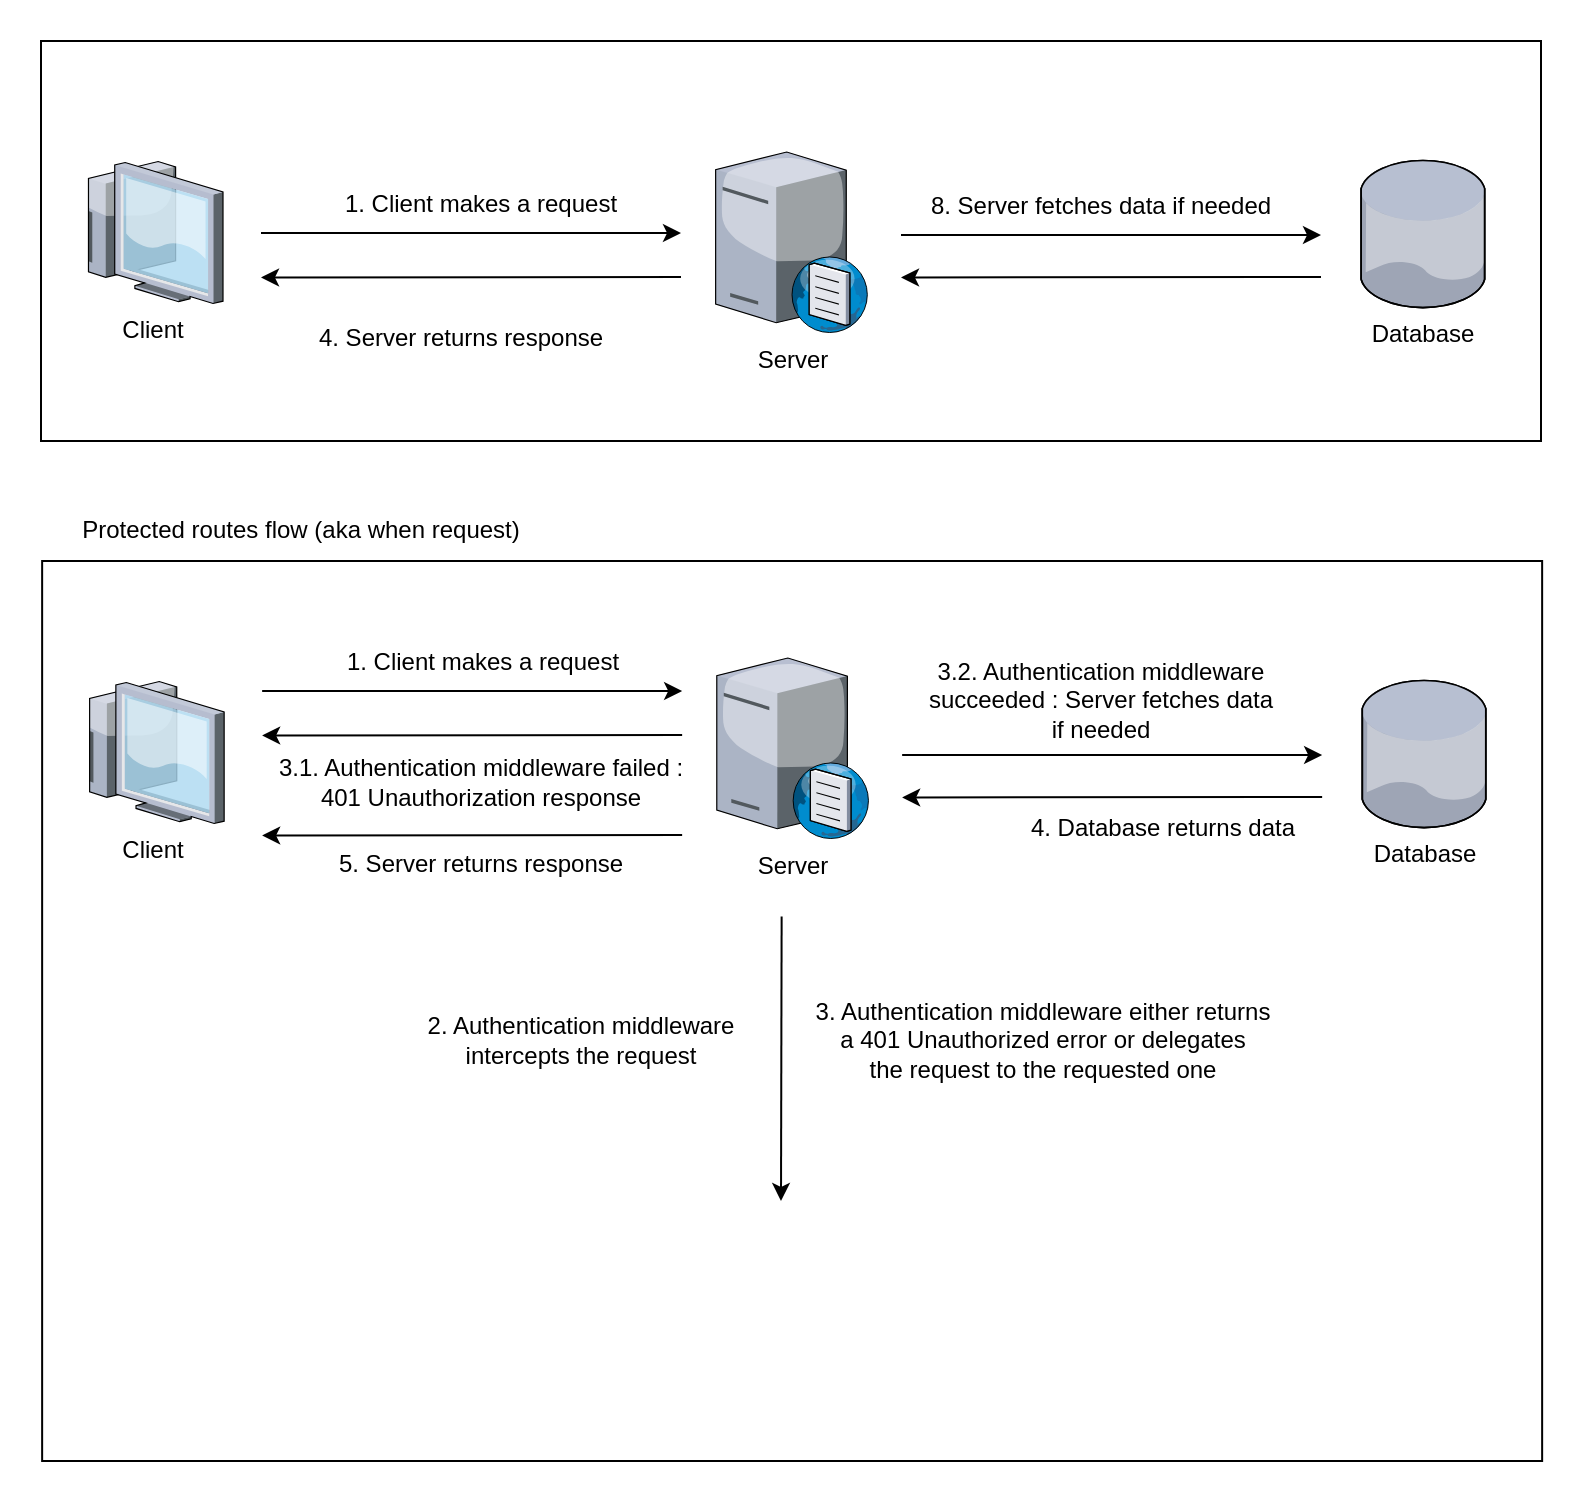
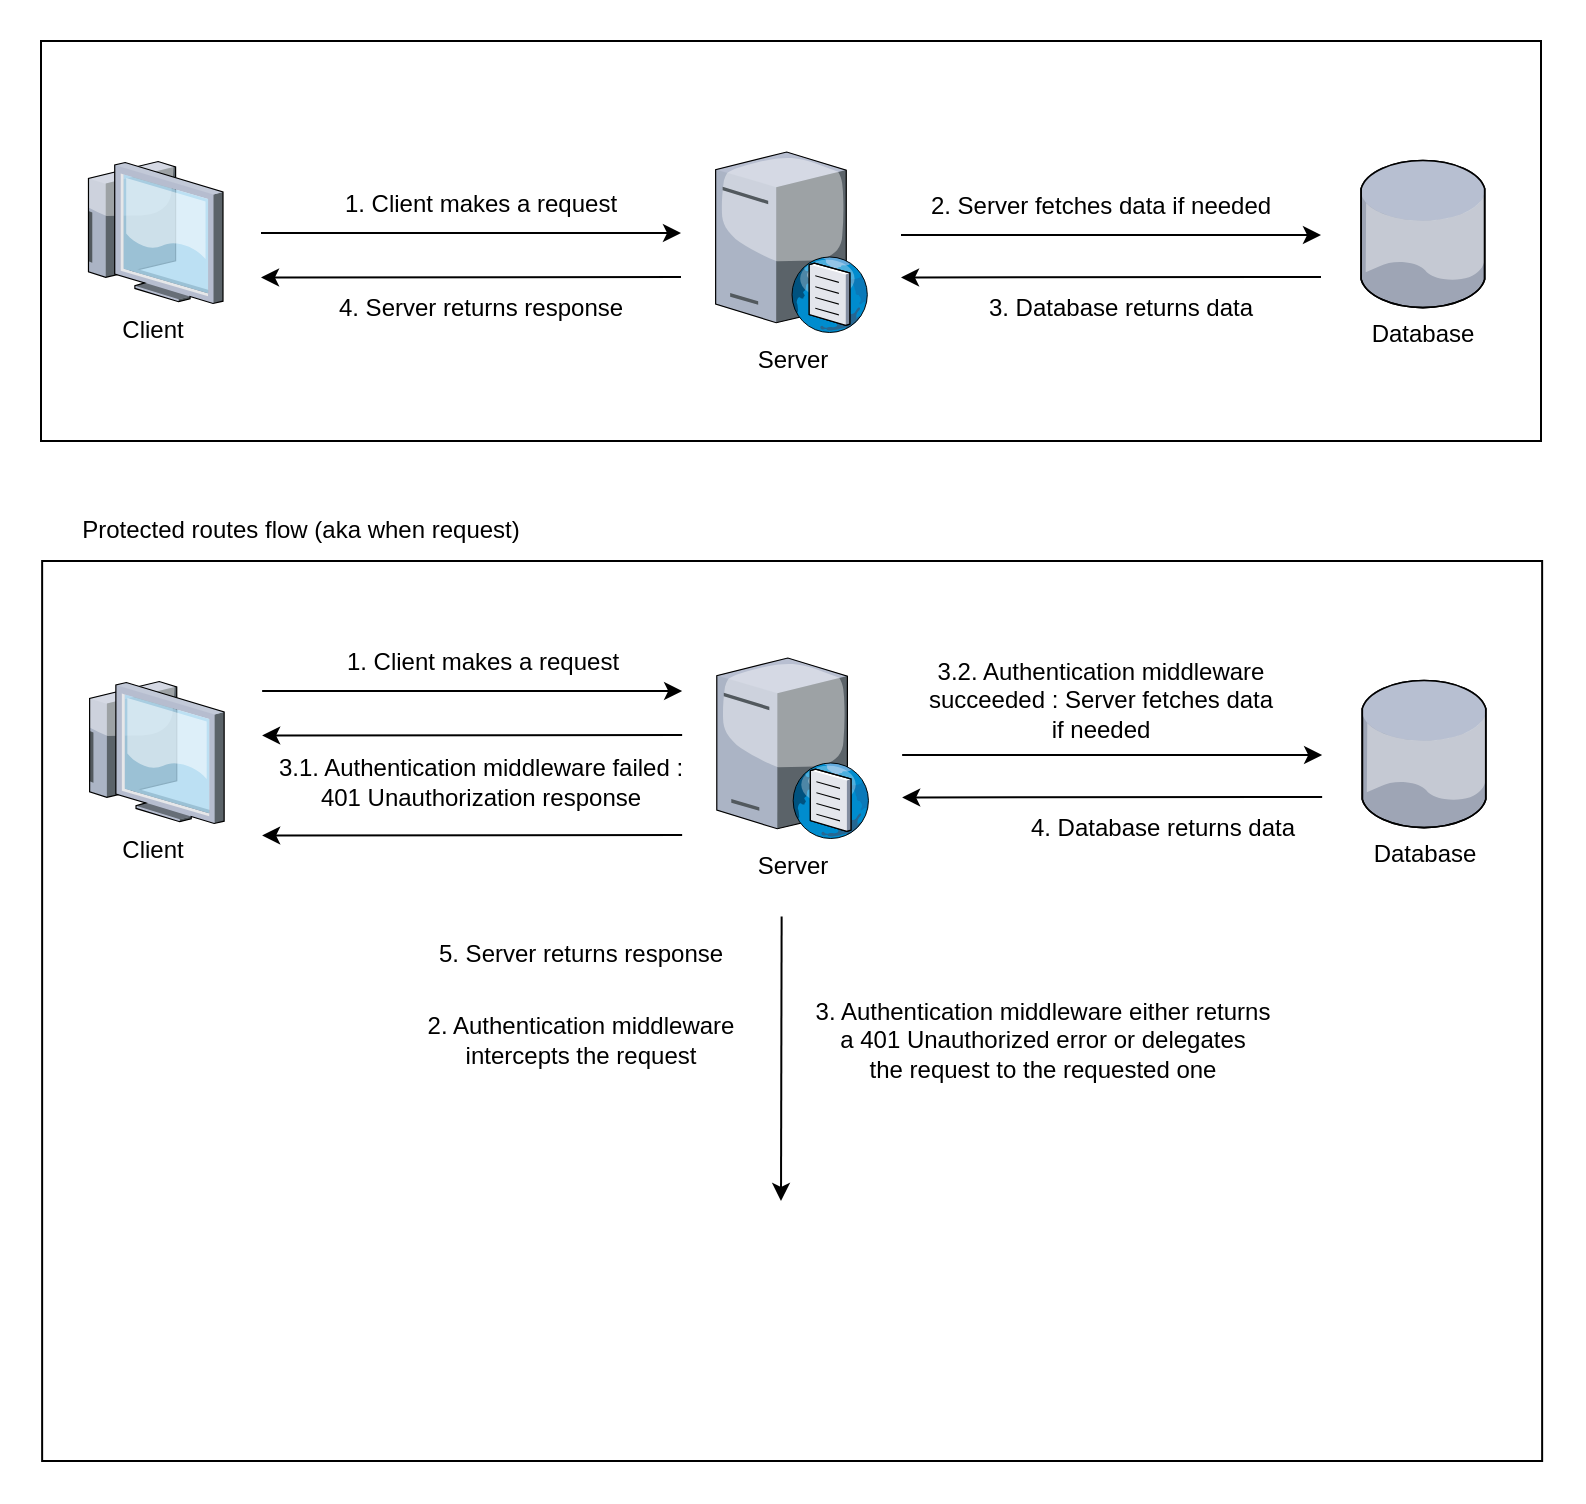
node "8. Server fetches data if needed": label "8. Server fetches data if needed" -> "2. Server fetches data if needed"
node "3. Database returns data": added
node "4. Server returns response": moved (461, 339) -> (481, 309)
node "5. Server returns response": moved (481, 865) -> (581, 955)
